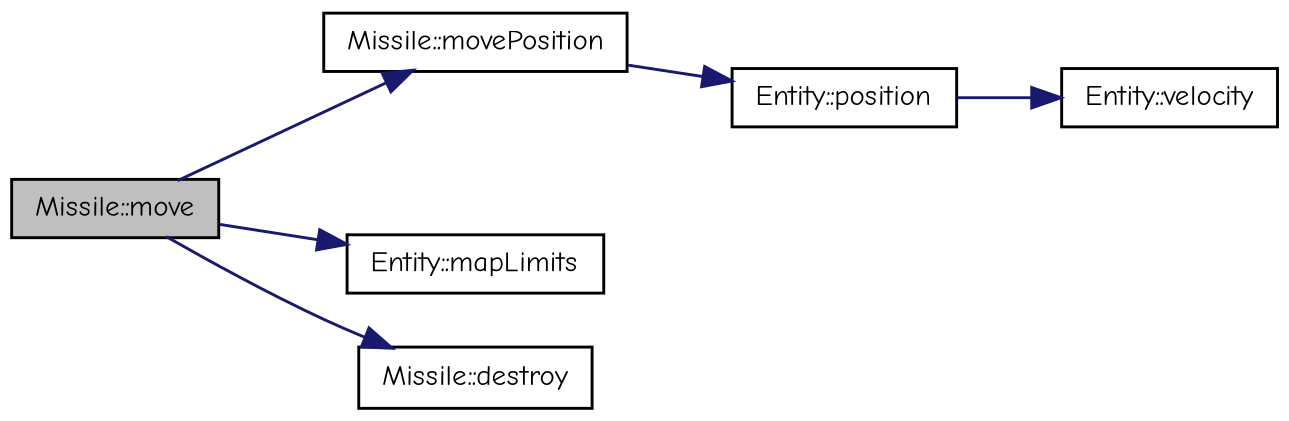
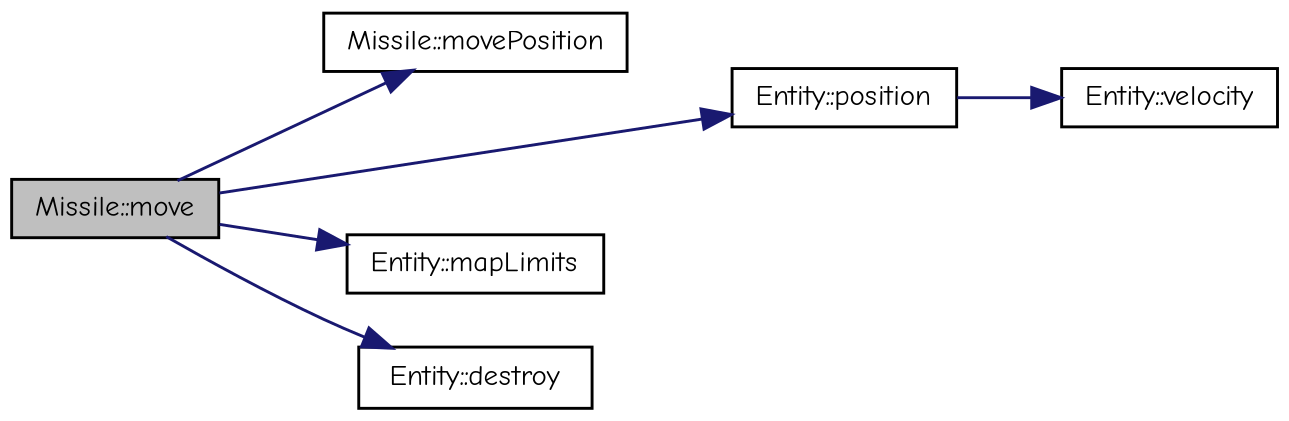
edge "Missile::movePosition" -> "Entity::position": now "Missile::move" -> "Entity::position"
node "Missile::destroy": label "Missile::destroy" -> "Entity::destroy"
